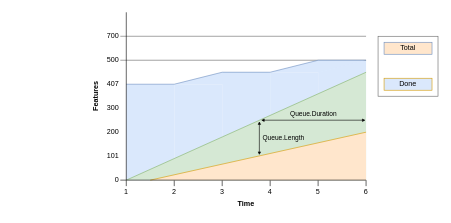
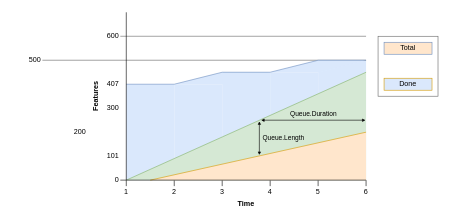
node "700": label "700" -> "600"
node "500": moved (108, 60) -> (30, 60)
node "200": moved (108, 132) -> (75, 132)
